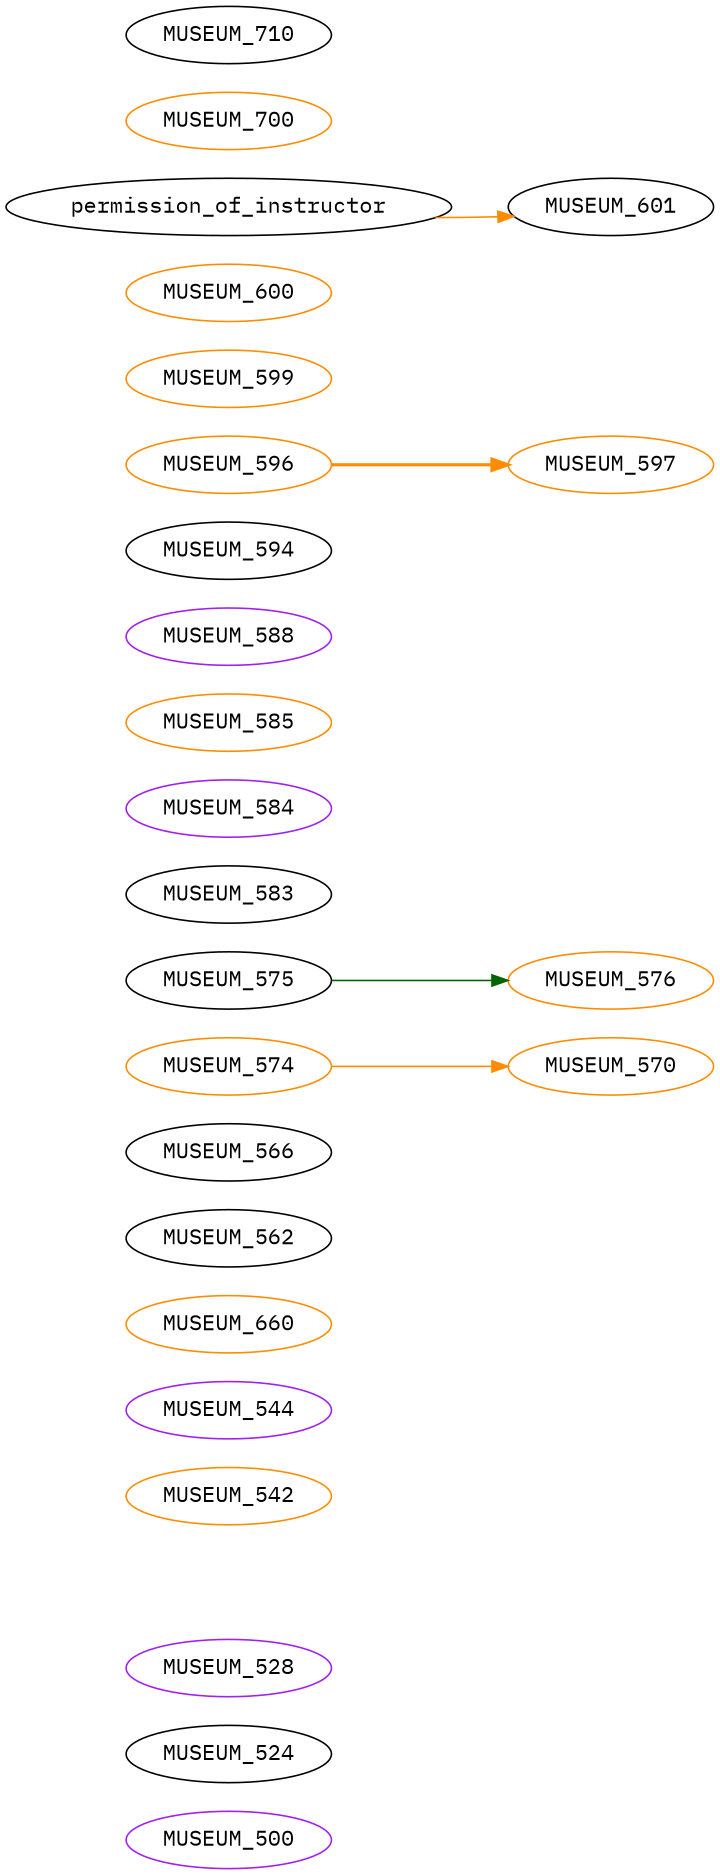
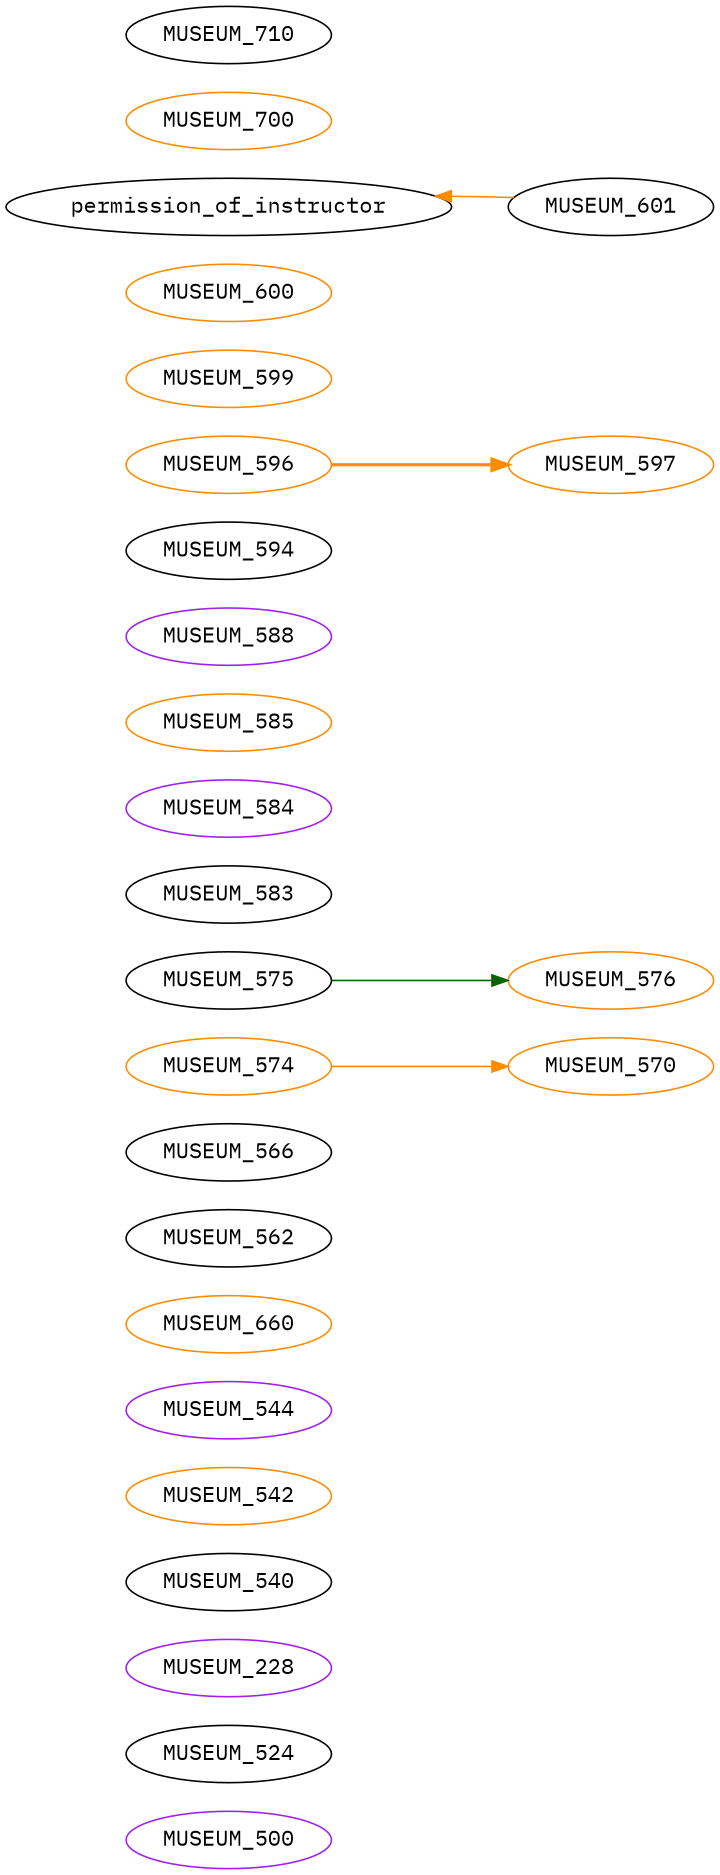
edge "permission_of_instructor" -> "MUSEUM_601": reversed
node "MUSEUM_540": added
node "MUSEUM_528": label "MUSEUM_528" -> "MUSEUM_228"
